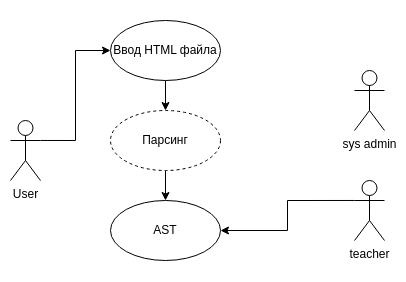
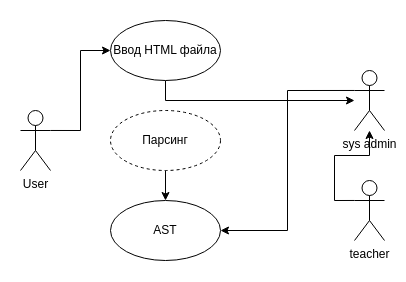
edge "Ввод HTML файла" -> "Парсинг": now "Ввод HTML файла" -> "sys admin"
edge "sys admin" -> "AST": added
node "User": moved (26, 151) -> (36, 141)
edge "teacher" -> "AST": now "teacher" -> "sys admin"
